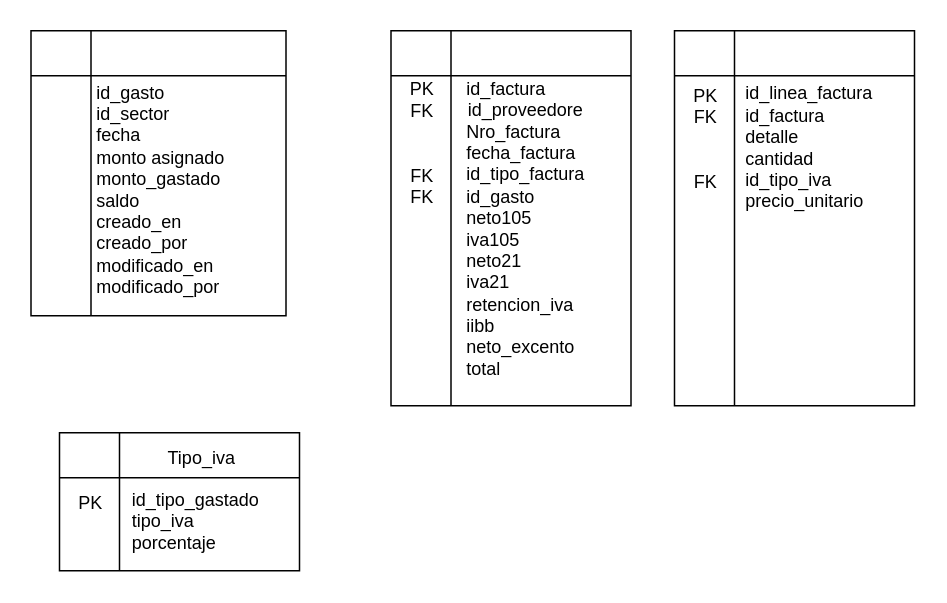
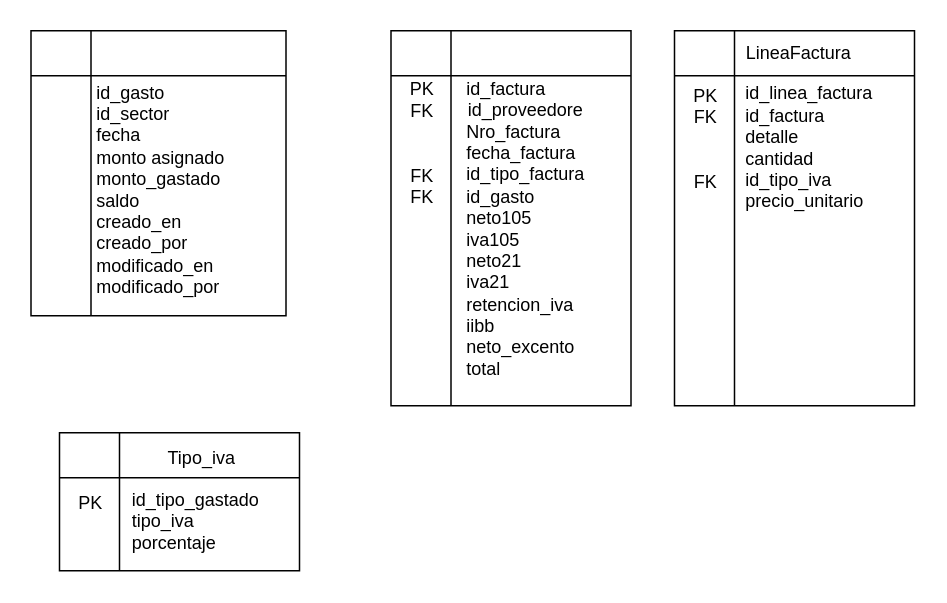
node "LineaFactura": added
